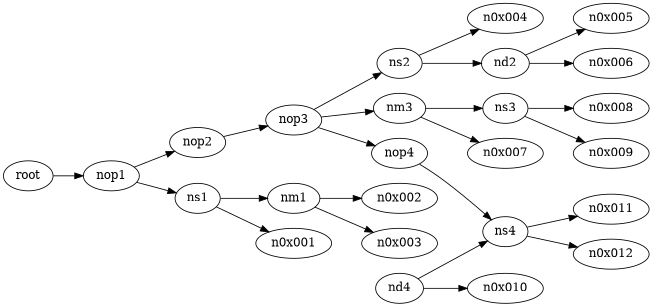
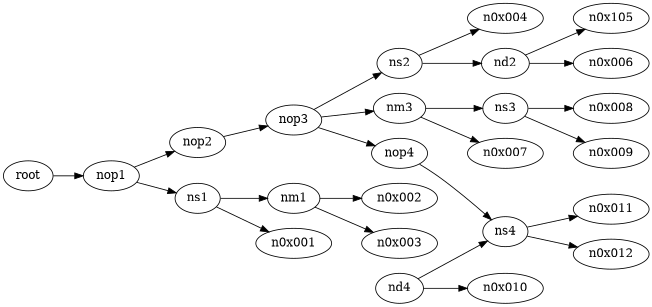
node "n0x005": label "n0x005" -> "n0x105"
